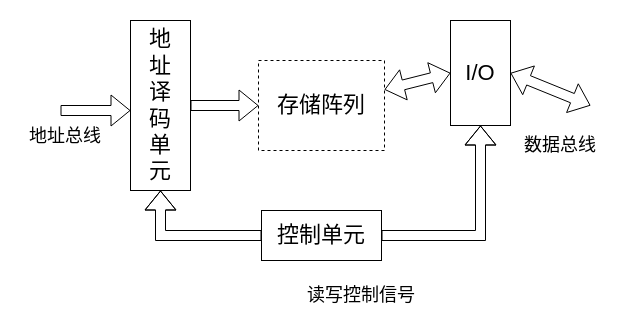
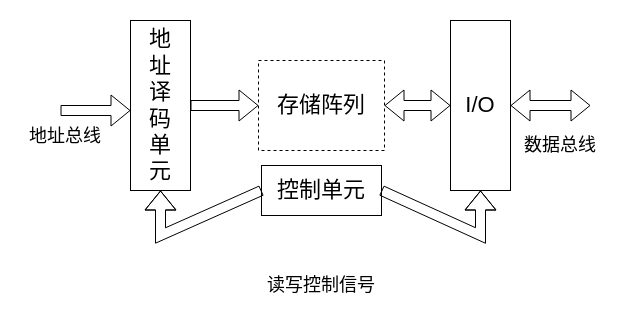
node "I/O": size 60x105 -> 60x170
node "控制单元": moved (322, 236) -> (322, 191)
node "读写控制信号": moved (362, 296) -> (322, 286)
